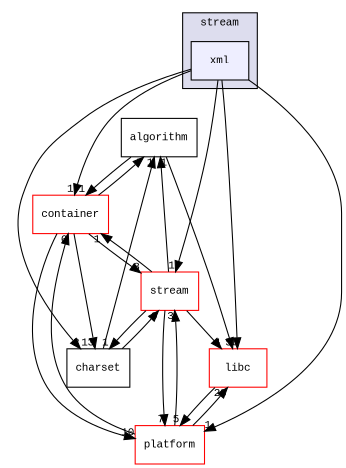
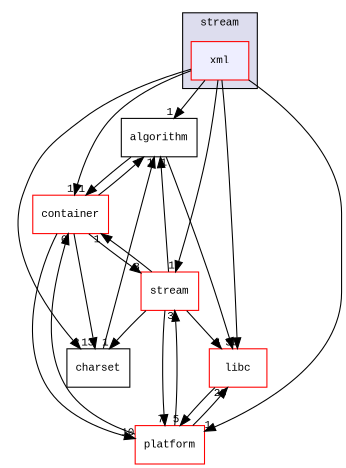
node "xml": color black -> red
edge "xml" -> "algorithm": added
edge "charset" -> "stream": removed
